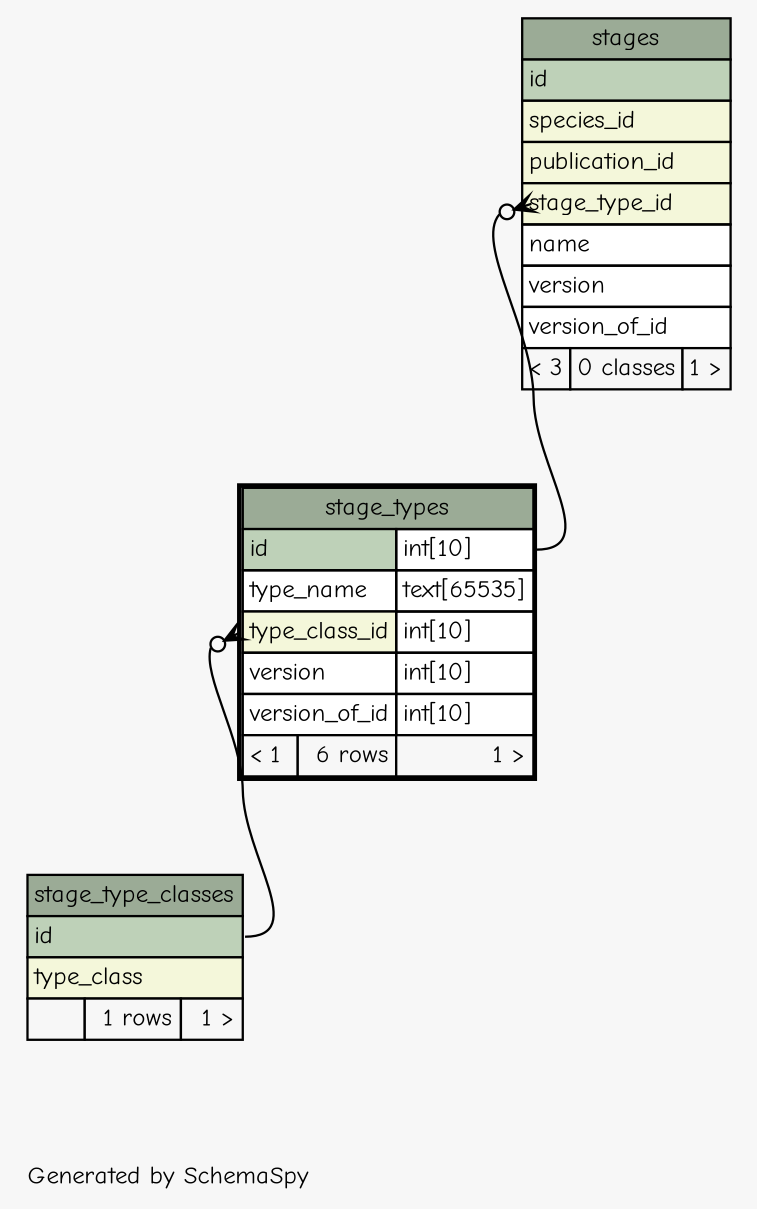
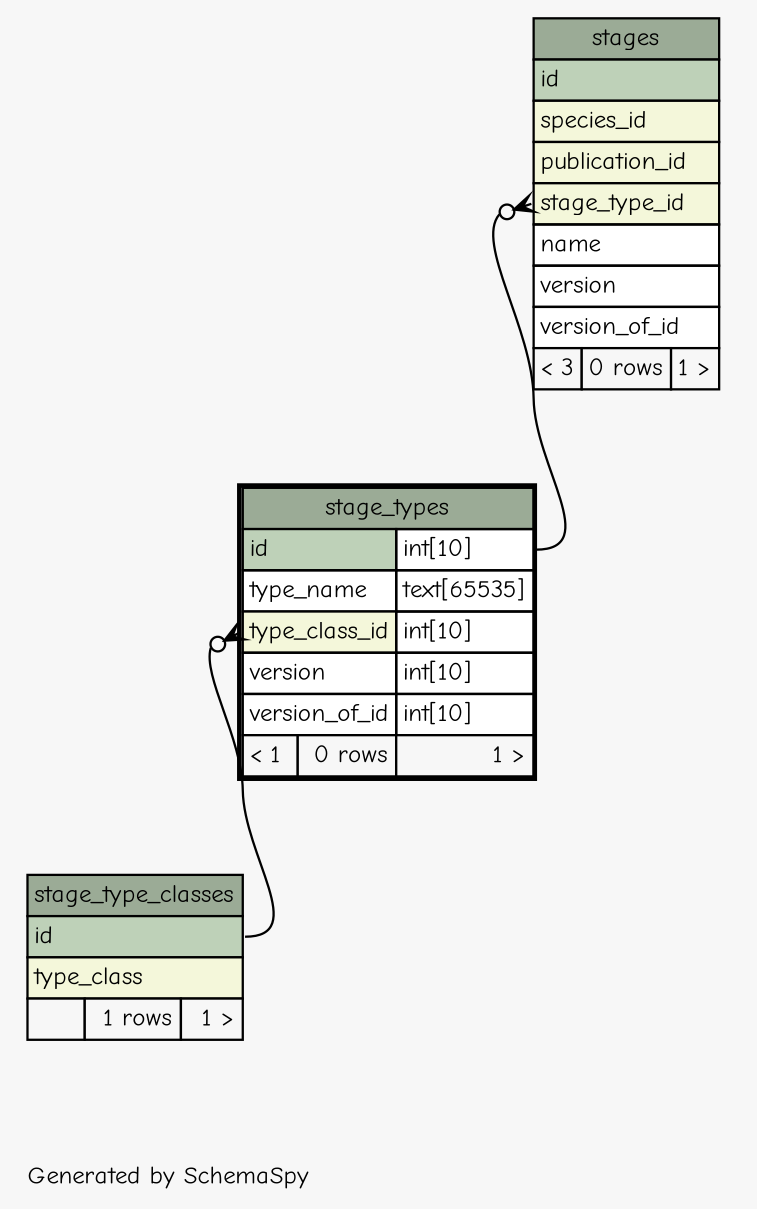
node "stages": text "0 classes" -> "0 rows"
node "stage_types": text "6 rows" -> "0 rows"
